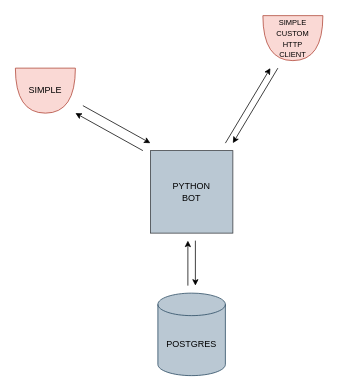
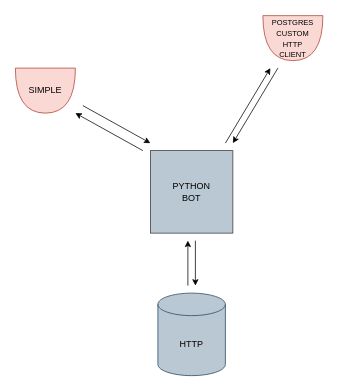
node "SIMPLE CUSTOM HTTP CLIENT": label "SIMPLE CUSTOM HTTP CLIENT" -> "POSTGRES CUSTOM HTTP CLIENT"
node "POSTGRES": label "POSTGRES" -> "HTTP"
